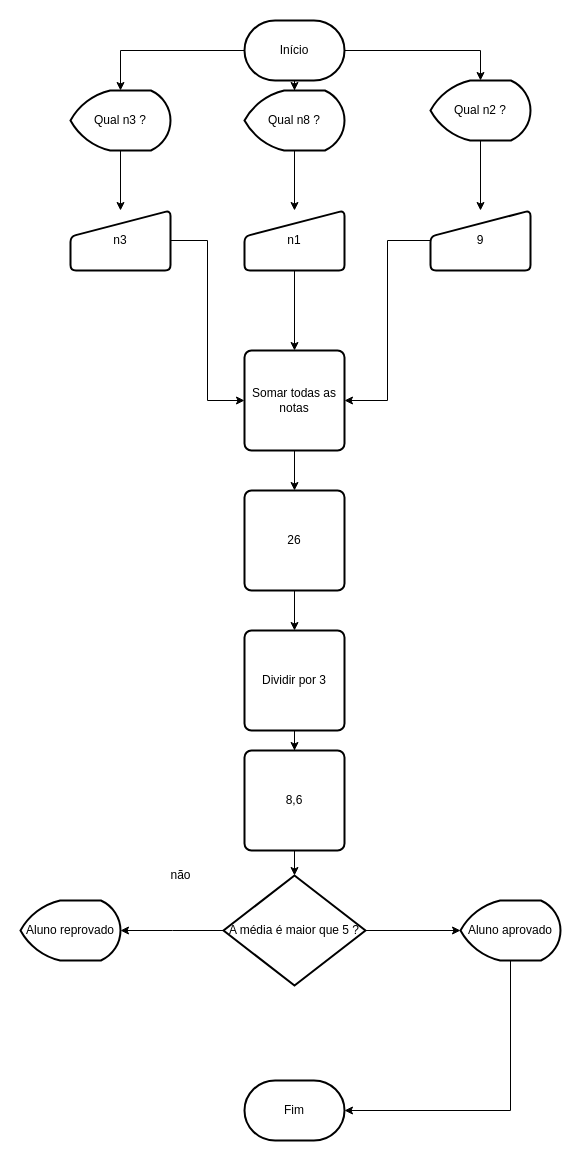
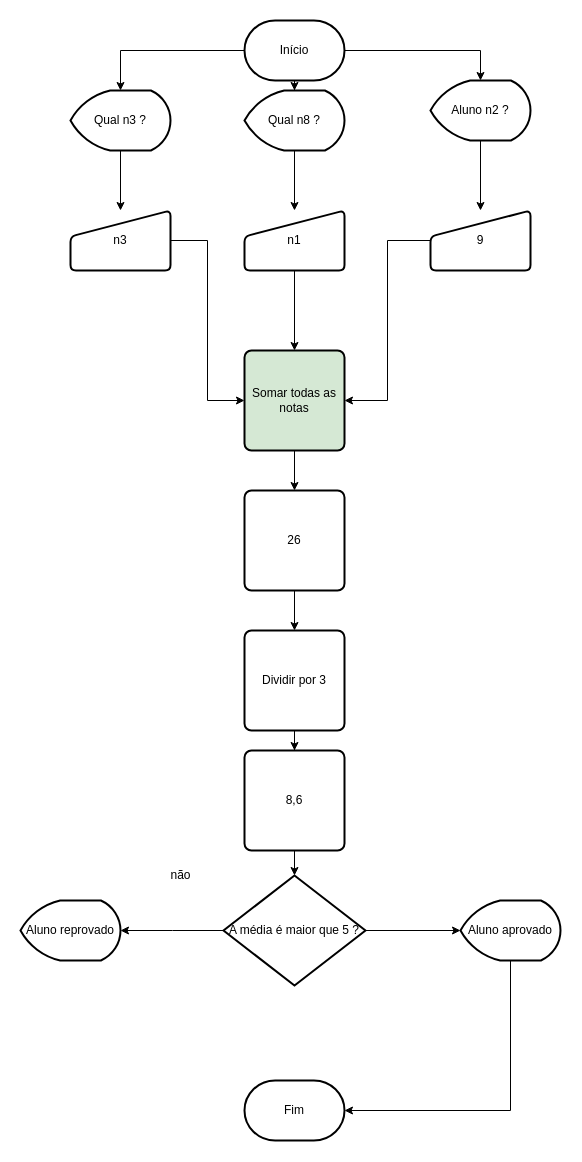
node "Qual n2 ?": label "Qual n2 ?" -> "Aluno n2 ?"
node "Somar todas as notas": fillcolor #ffffff -> #d5e8d4
